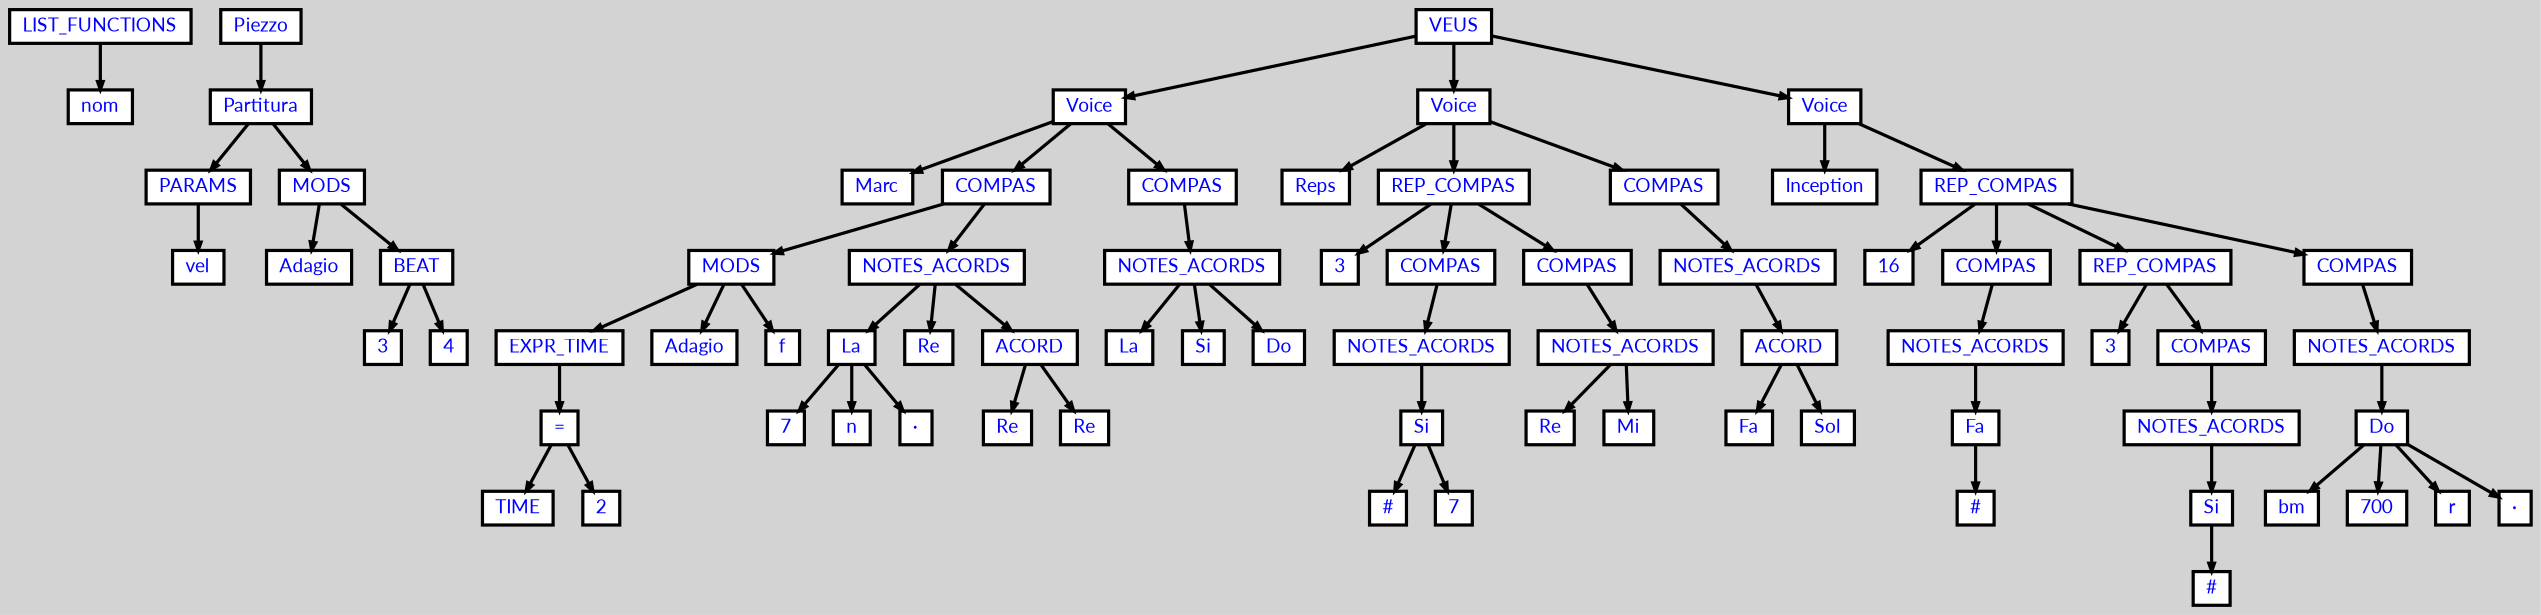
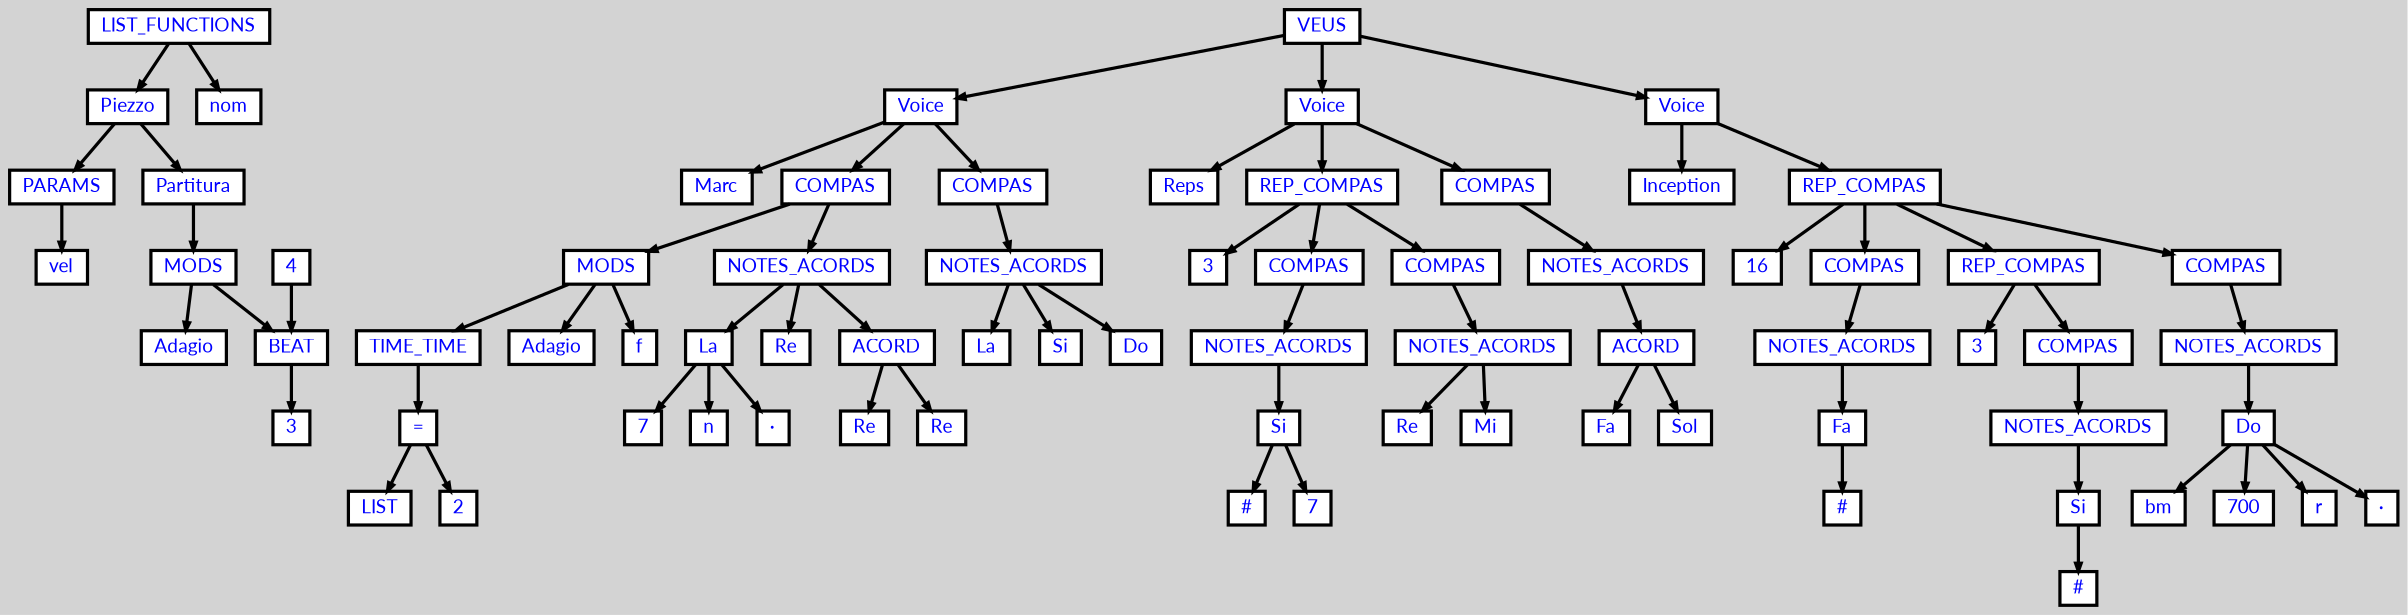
edge "LIST_FUNCTIONS" -> "Piezzo": added
edge "Partitura" -> "PARAMS": now "Piezzo" -> "PARAMS"
edge "BEAT" -> "4": reversed
node "EXPR_TIME": label "EXPR_TIME" -> "TIME_TIME"
node "TIME": label "TIME" -> "LIST"
